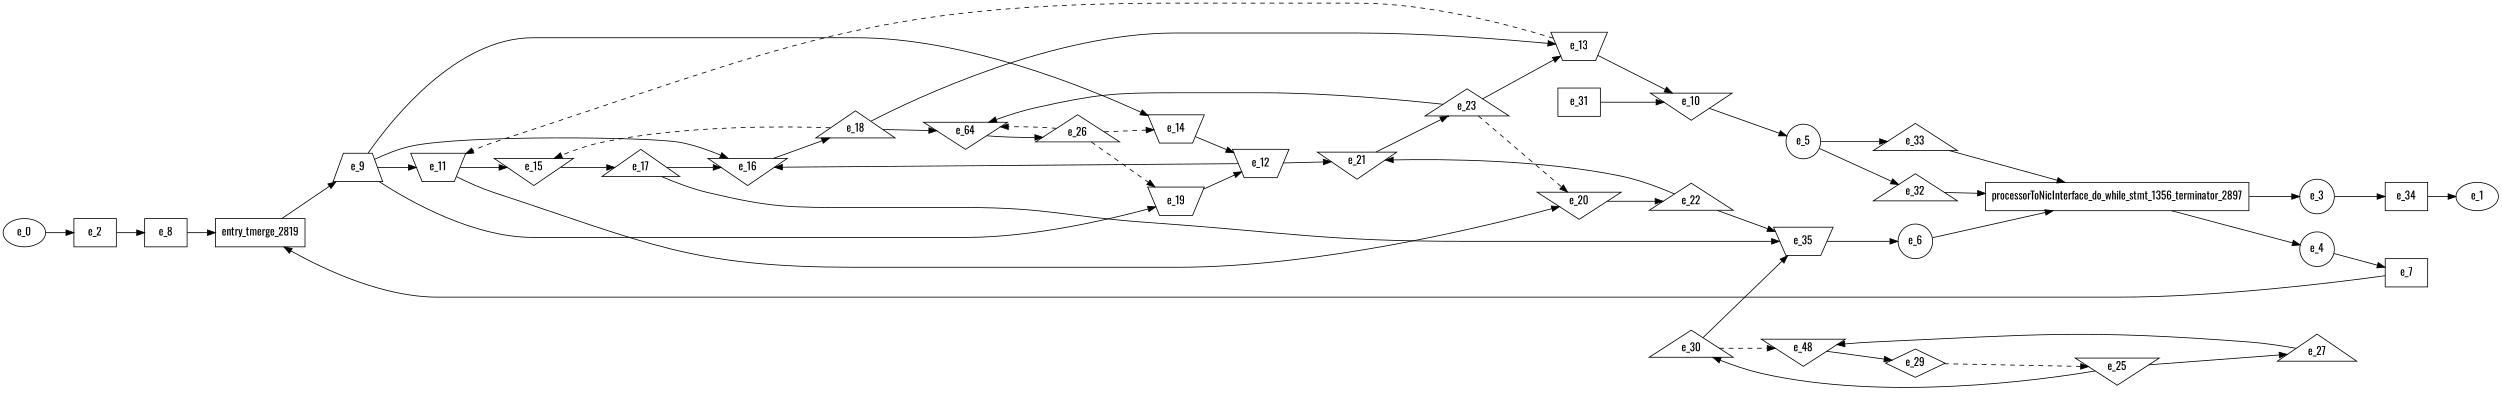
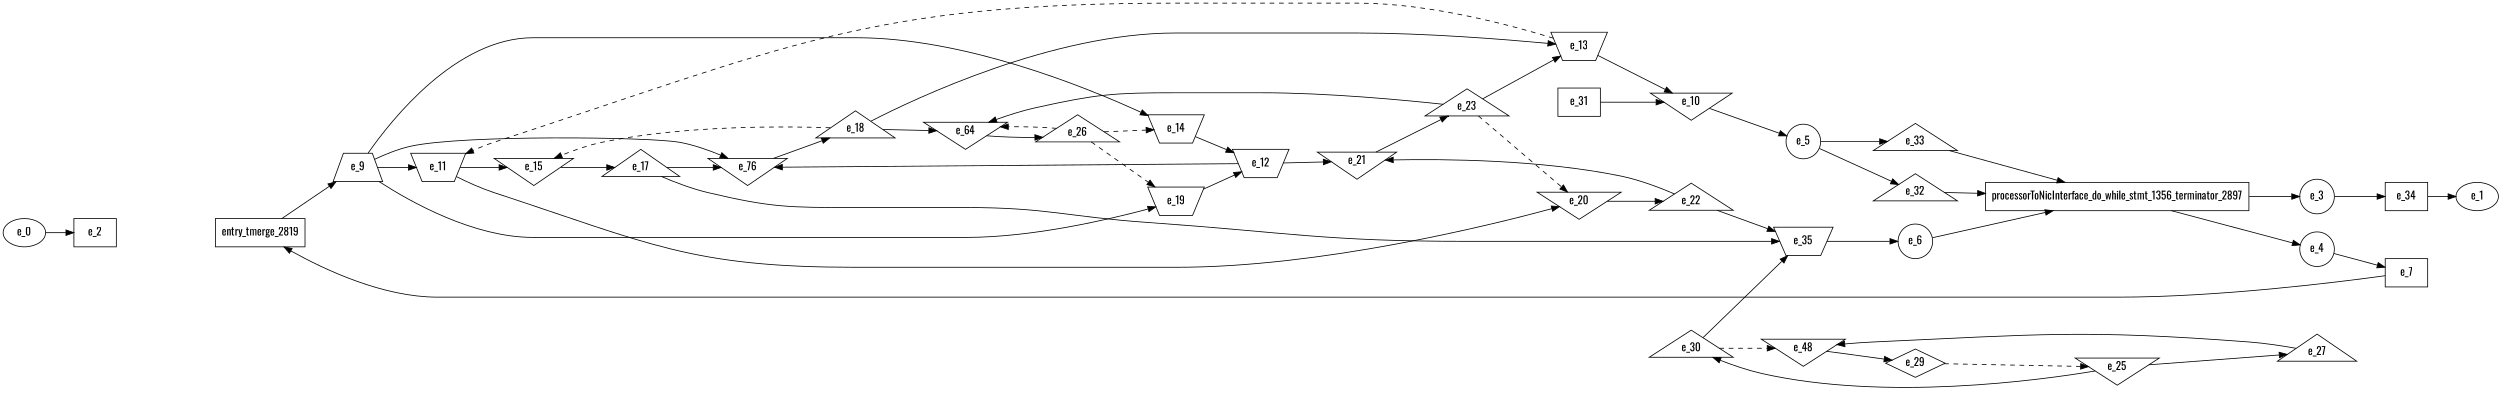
node "e_16": label "e_16" -> "e_76"
node "e_8": removed
